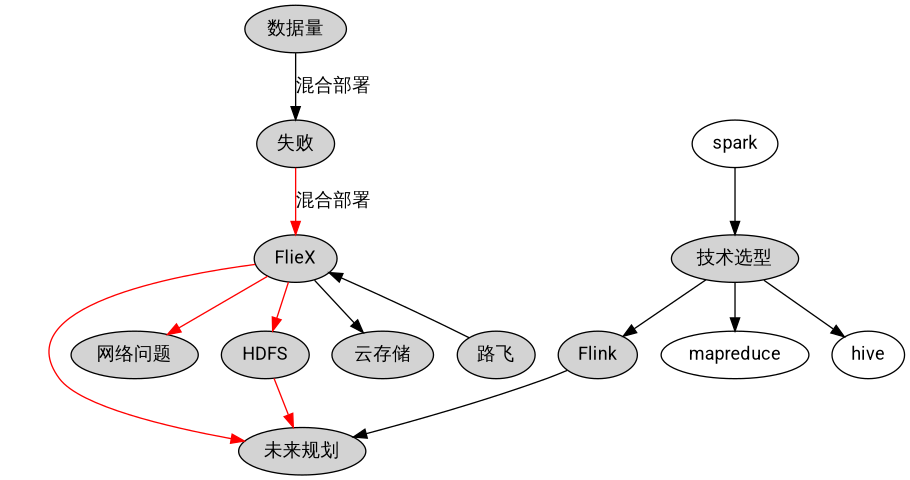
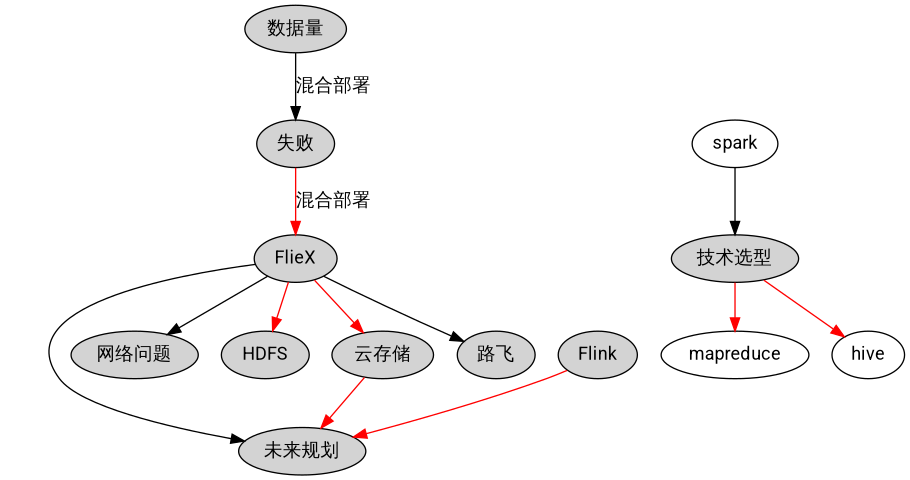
edge "技术选型" -> "mapreduce": color black -> red
edge "FlieX" -> "网络问题": color red -> black
edge "FlieX" -> "云存储": color black -> red
edge "技术选型" -> "Flink": removed
edge "技术选型" -> "hive": color black -> red
edge "路飞" -> "FlieX": reversed
edge "FlieX" -> "未来规划": color red -> black
edge "HDFS" -> "未来规划": now "云存储" -> "未来规划"
edge "Flink" -> "未来规划": color black -> red
